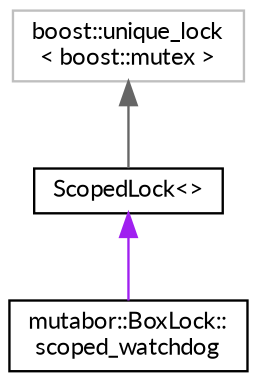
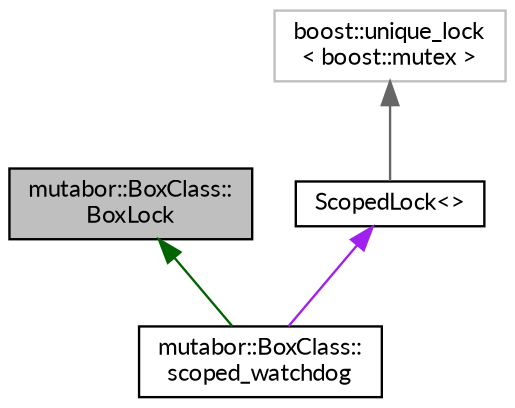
node "mutabor::BoxClass:: BoxLock": added
node "mutabor::BoxLock:: scoped_watchdog": label "mutabor::BoxLock:: scoped_watchdog" -> "mutabor::BoxClass:: scoped_watchdog"
